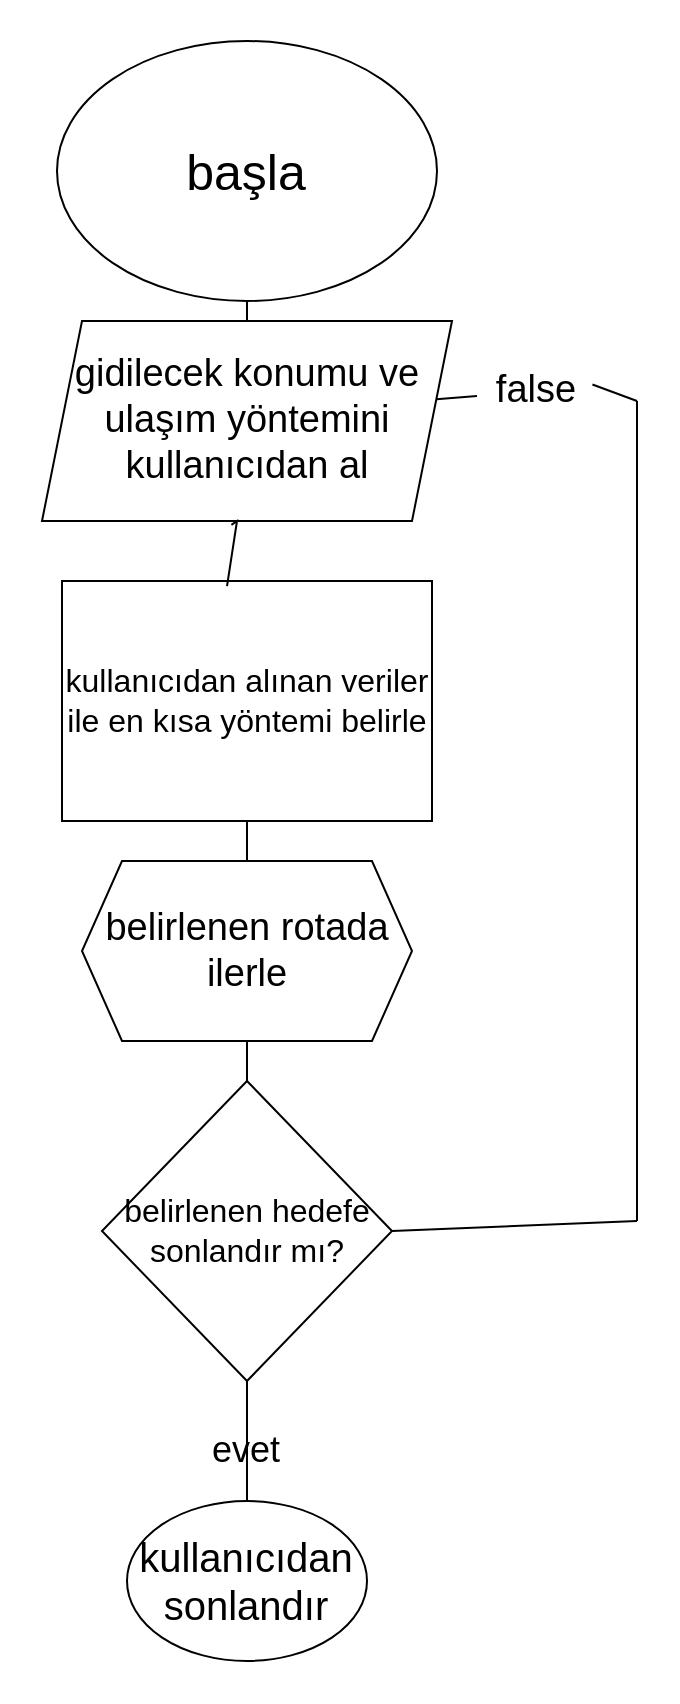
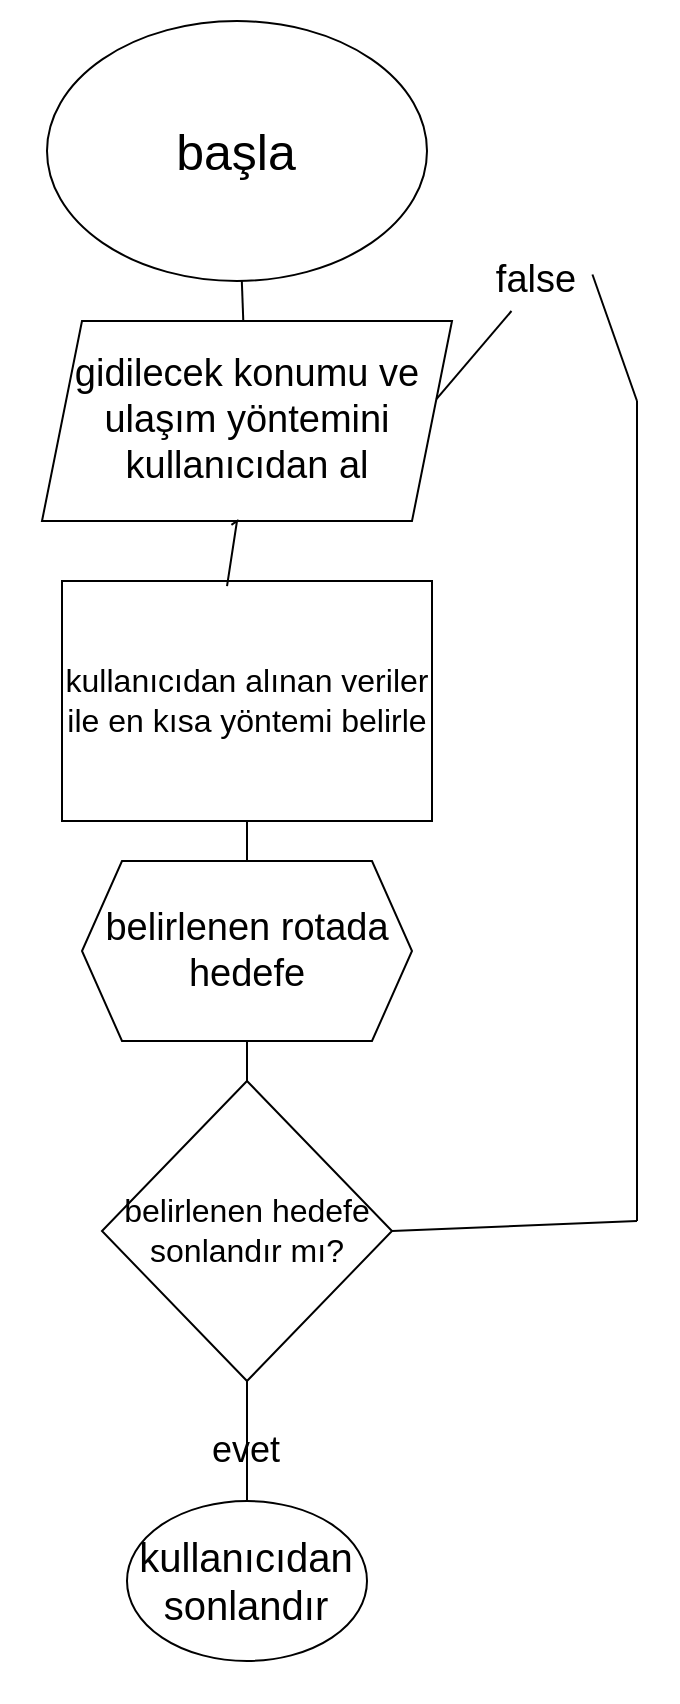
node "başla": moved (247, 171) -> (237, 151)
node "false": moved (537, 391) -> (537, 281)
node "belirlenen rotada ilerle": label "belirlenen rotada ilerle" -> "belirlenen rotada hedefe"
